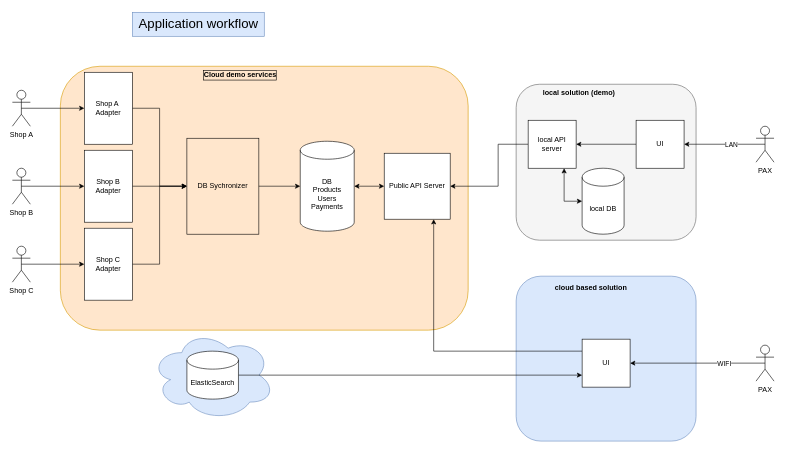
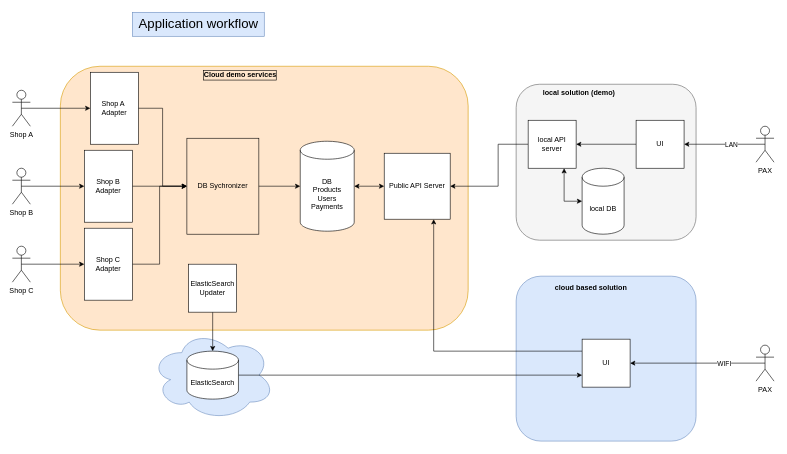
node "Shop A Adapter": moved (108, 108) -> (114, 108)
node "ElasticSearch Updater": added
edge "ElasticSearch Updater" -> "ElasticSearch": added
